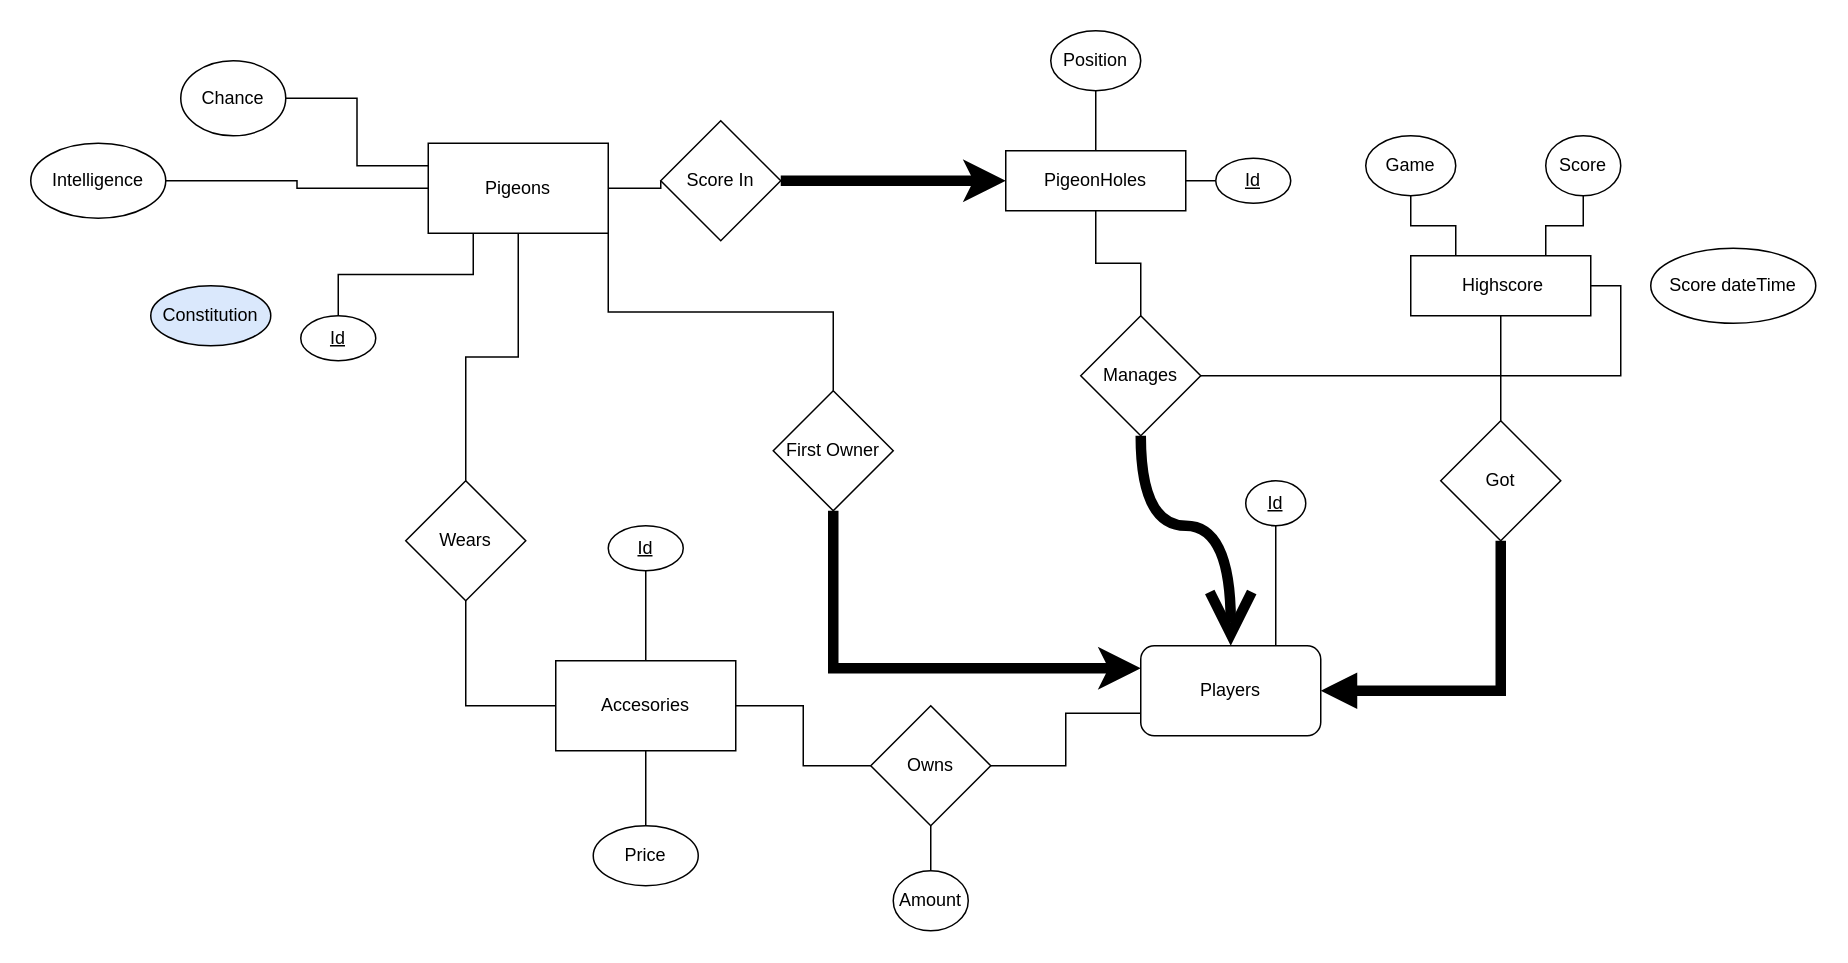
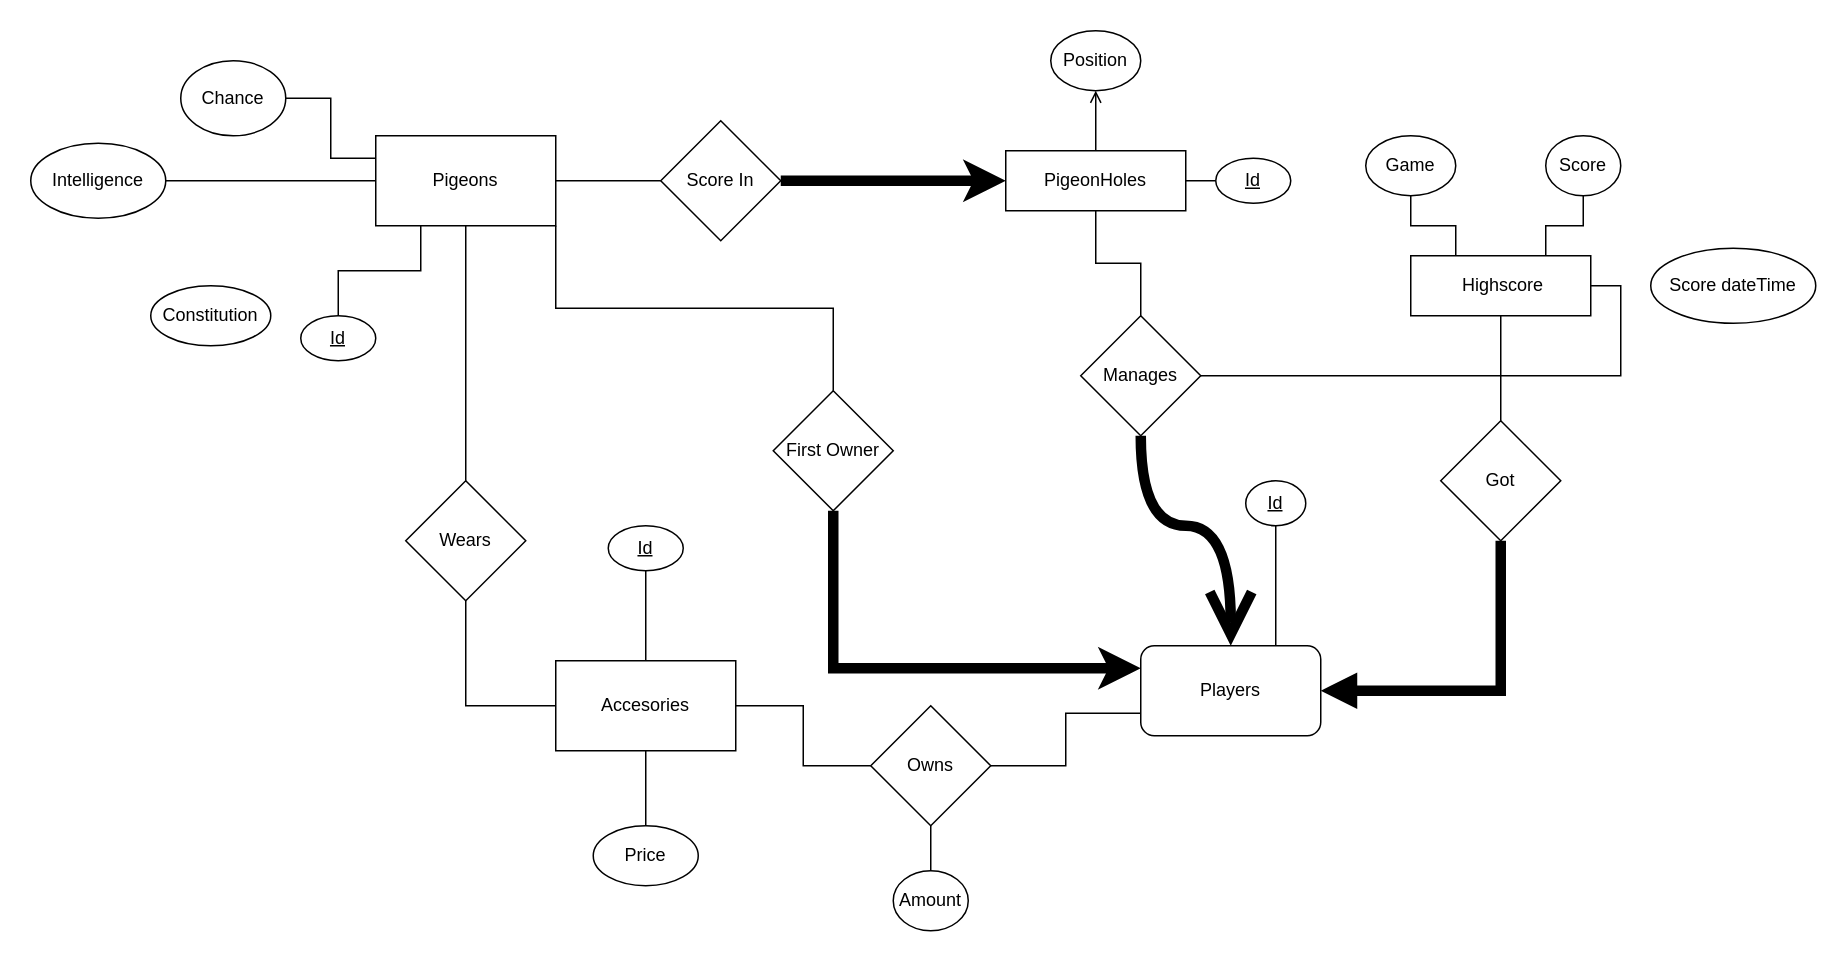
edge "Position" -- "PigeonHoles": arrowhead none -> open
node "Pigeons": moved (518, 188) -> (466, 181)
node "Constitution": fillcolor #dae8fc -> #ffffff
